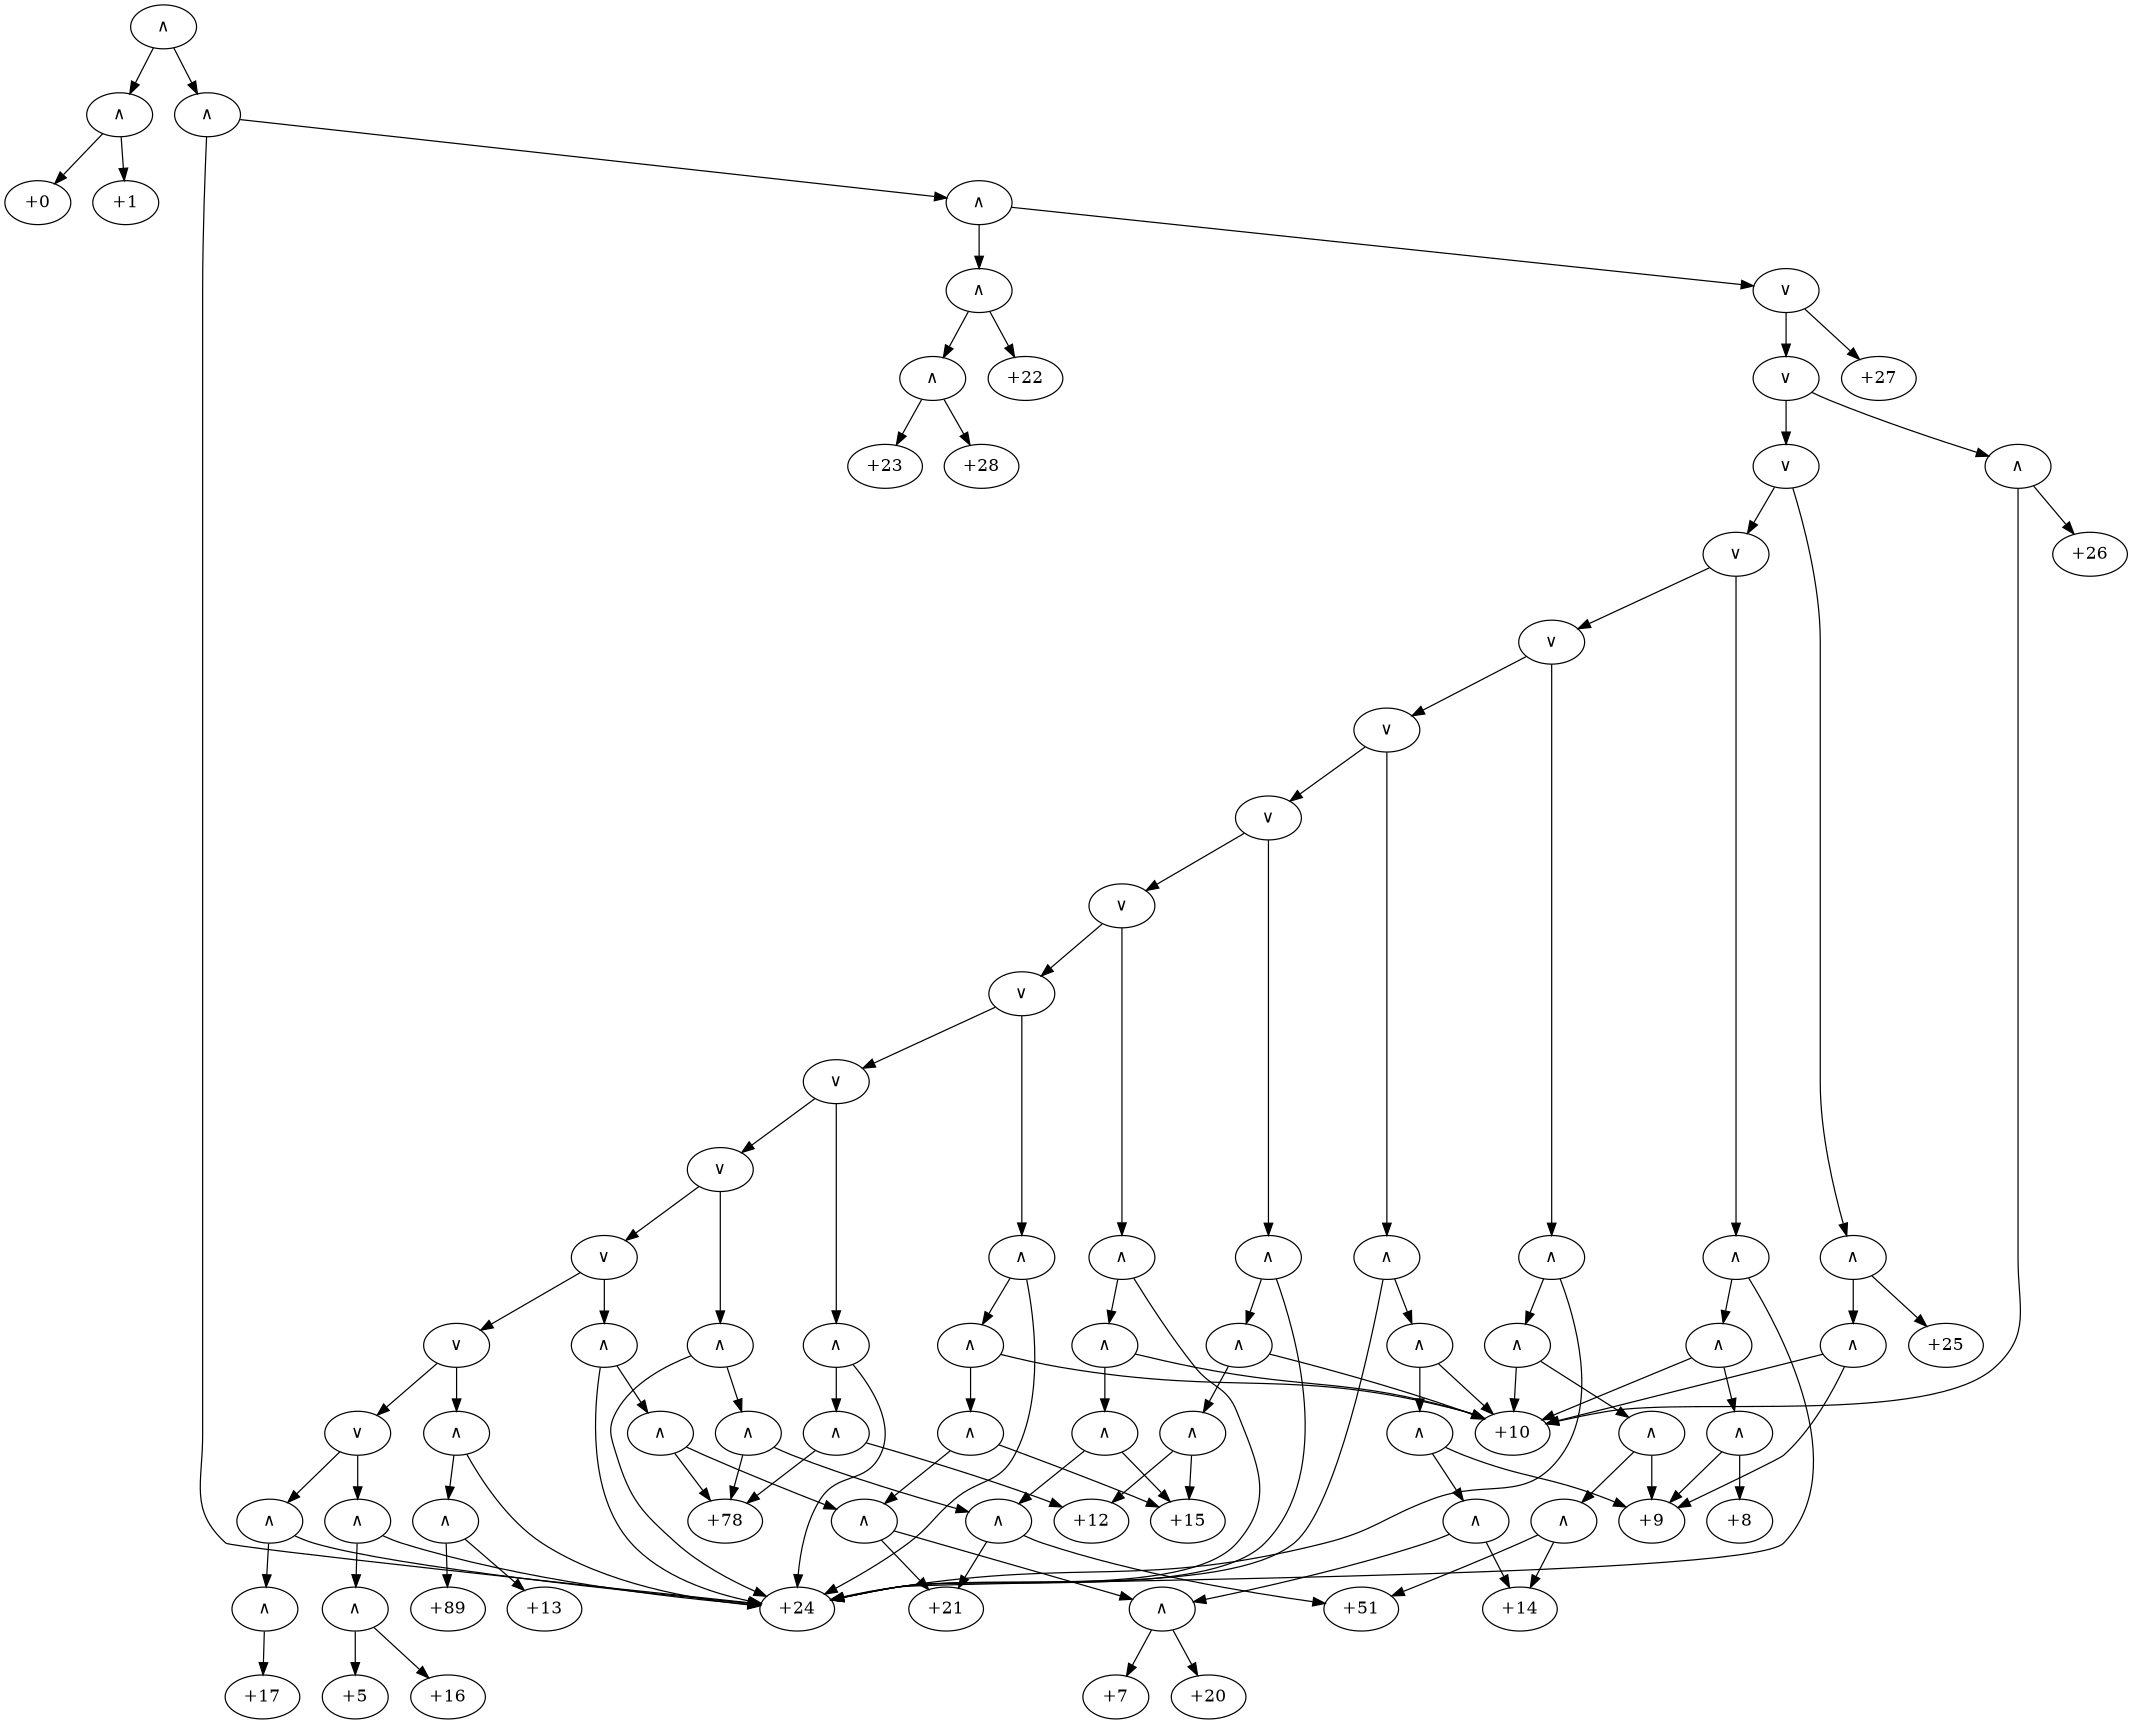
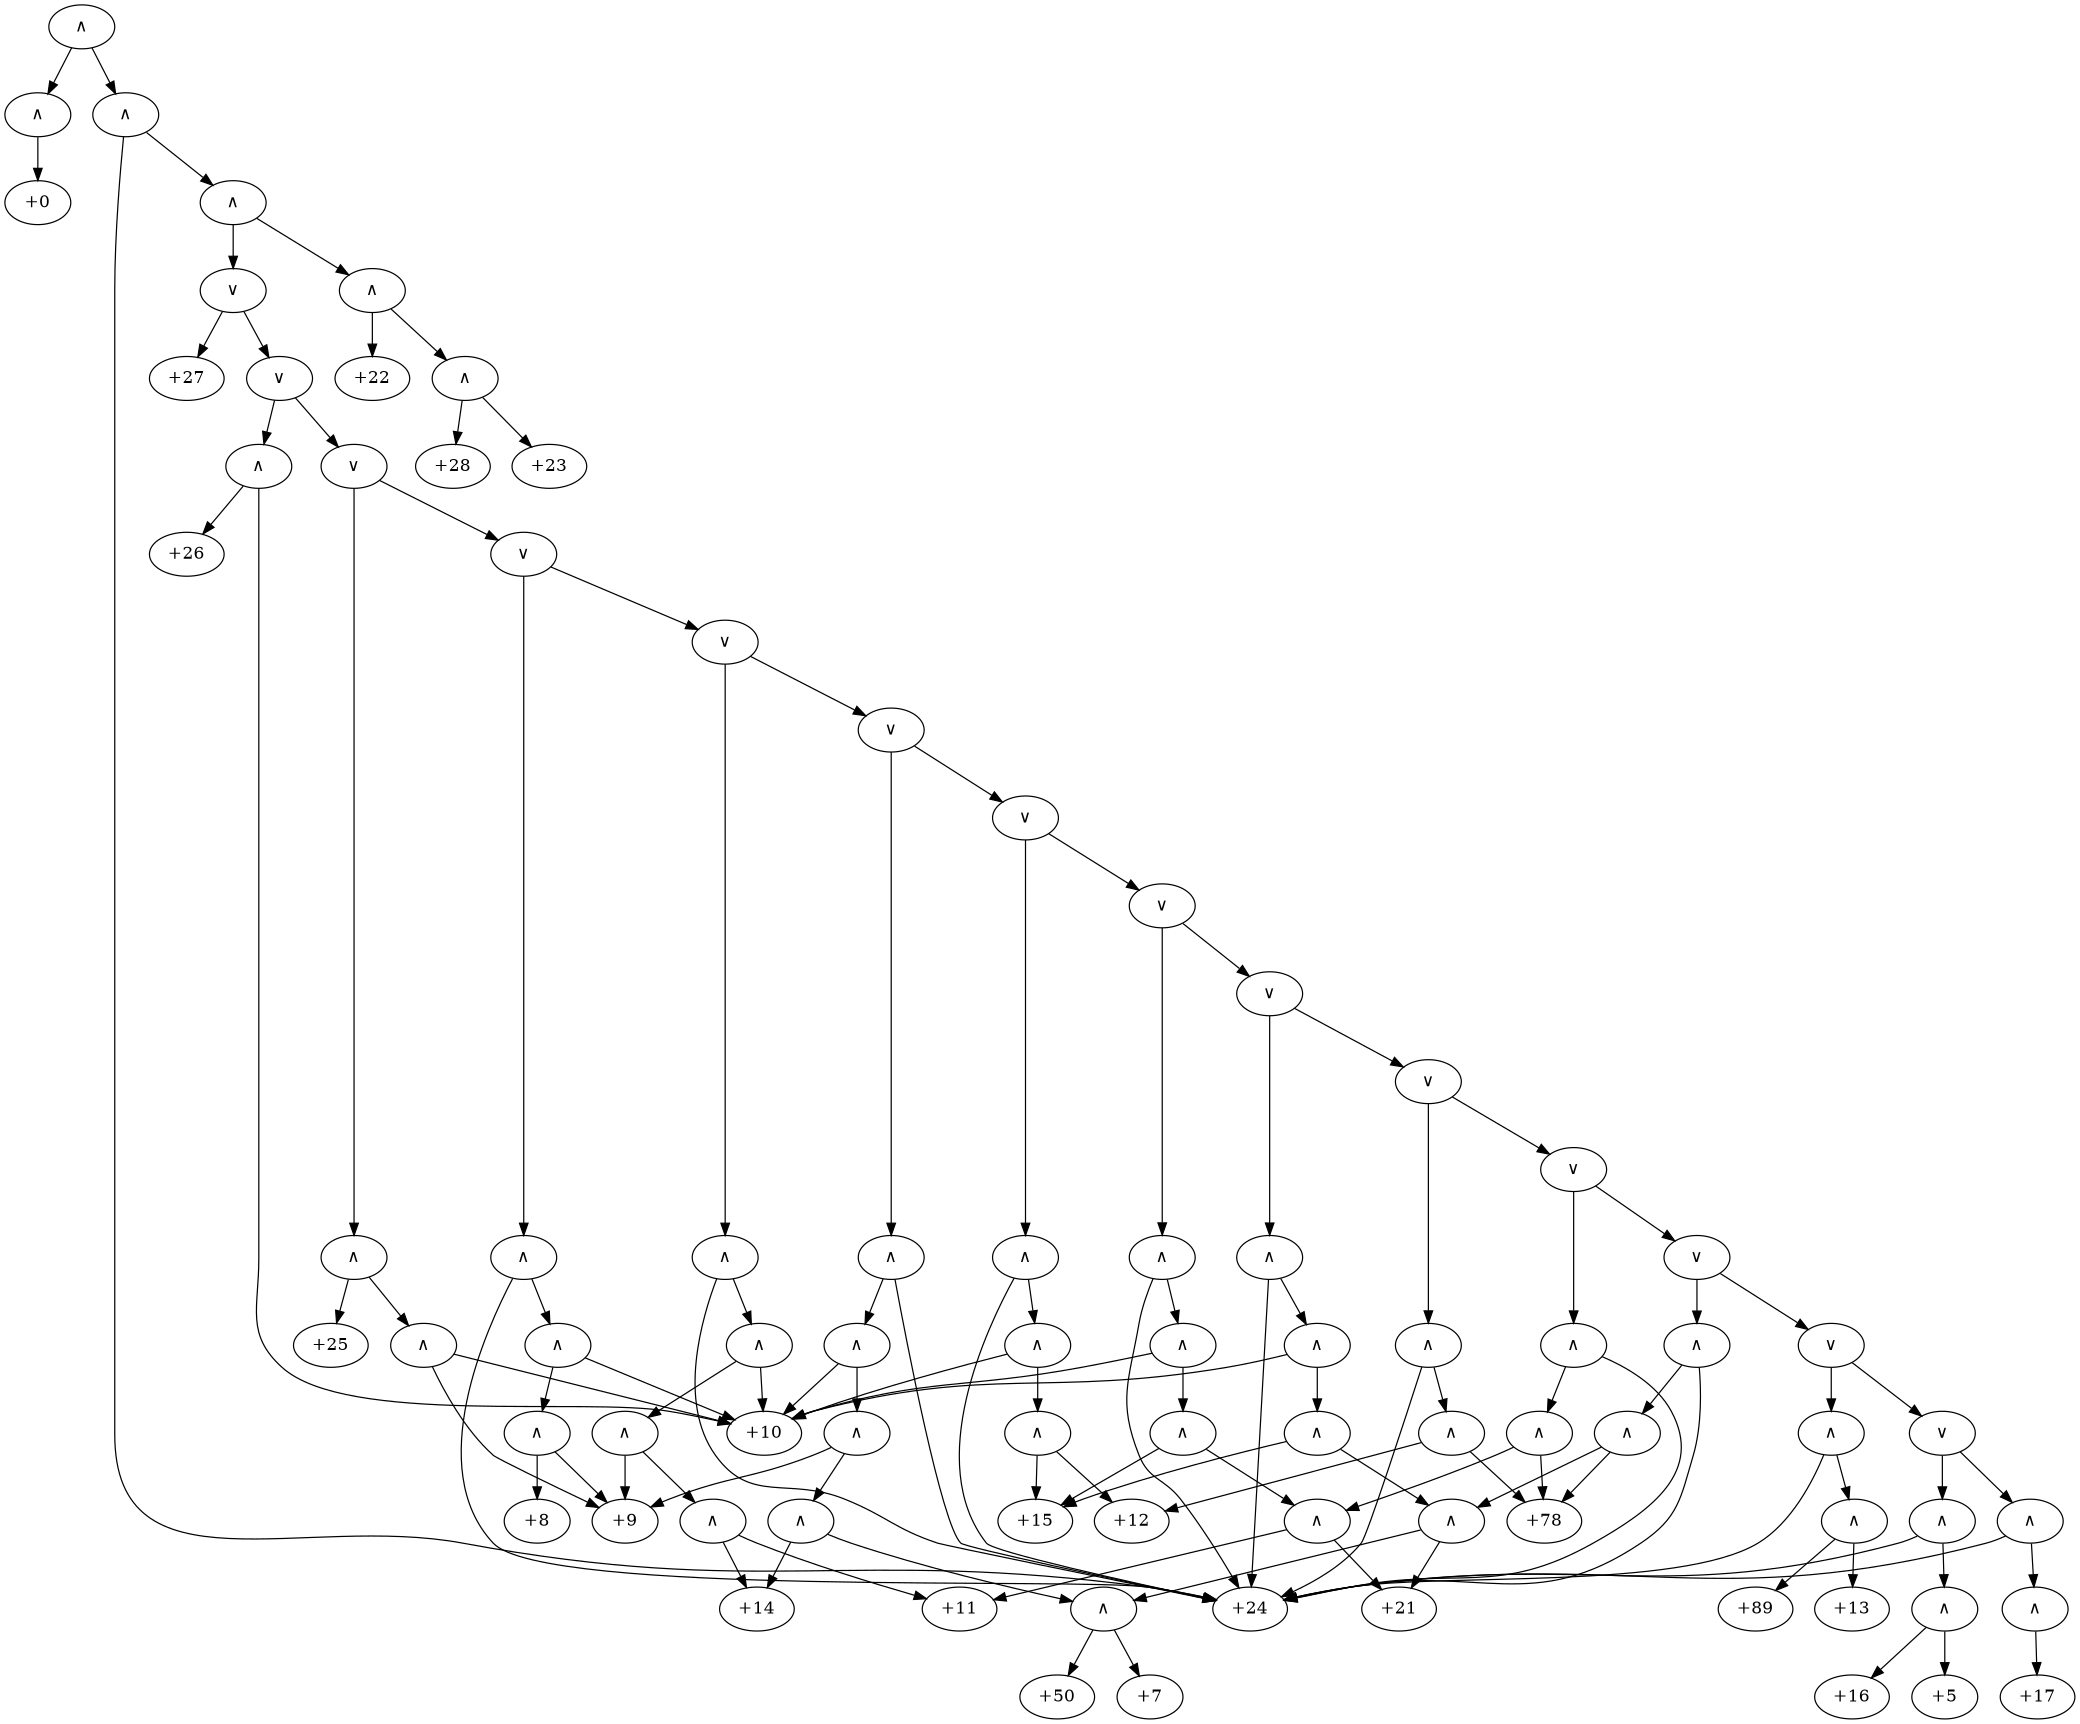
node "+1": removed
node "+51": label "+51" -> "+11"
node "+20": label "+20" -> "+50"
